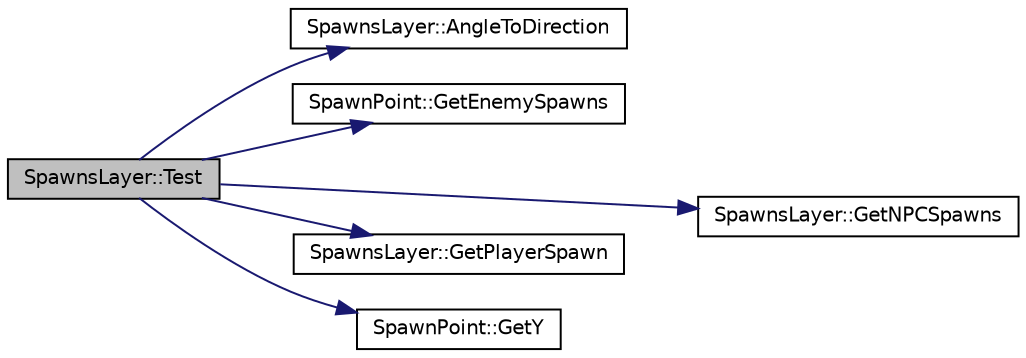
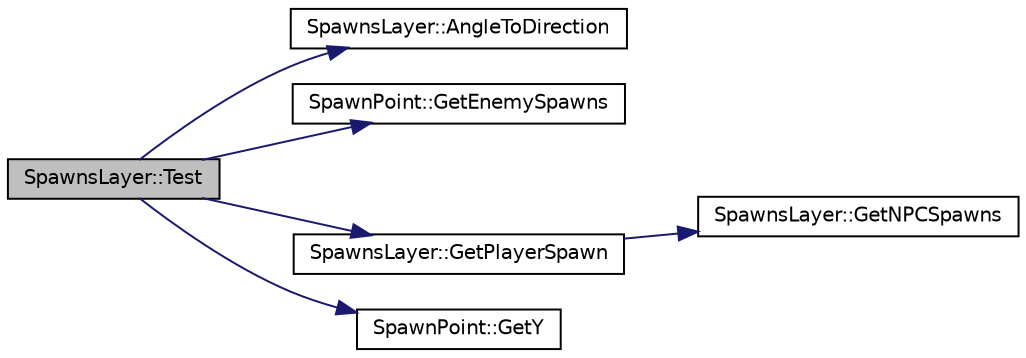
edge "SpawnsLayer::Test" -> "SpawnsLayer::GetNPCSpawns": now "SpawnsLayer::GetPlayerSpawn" -> "SpawnsLayer::GetNPCSpawns"
